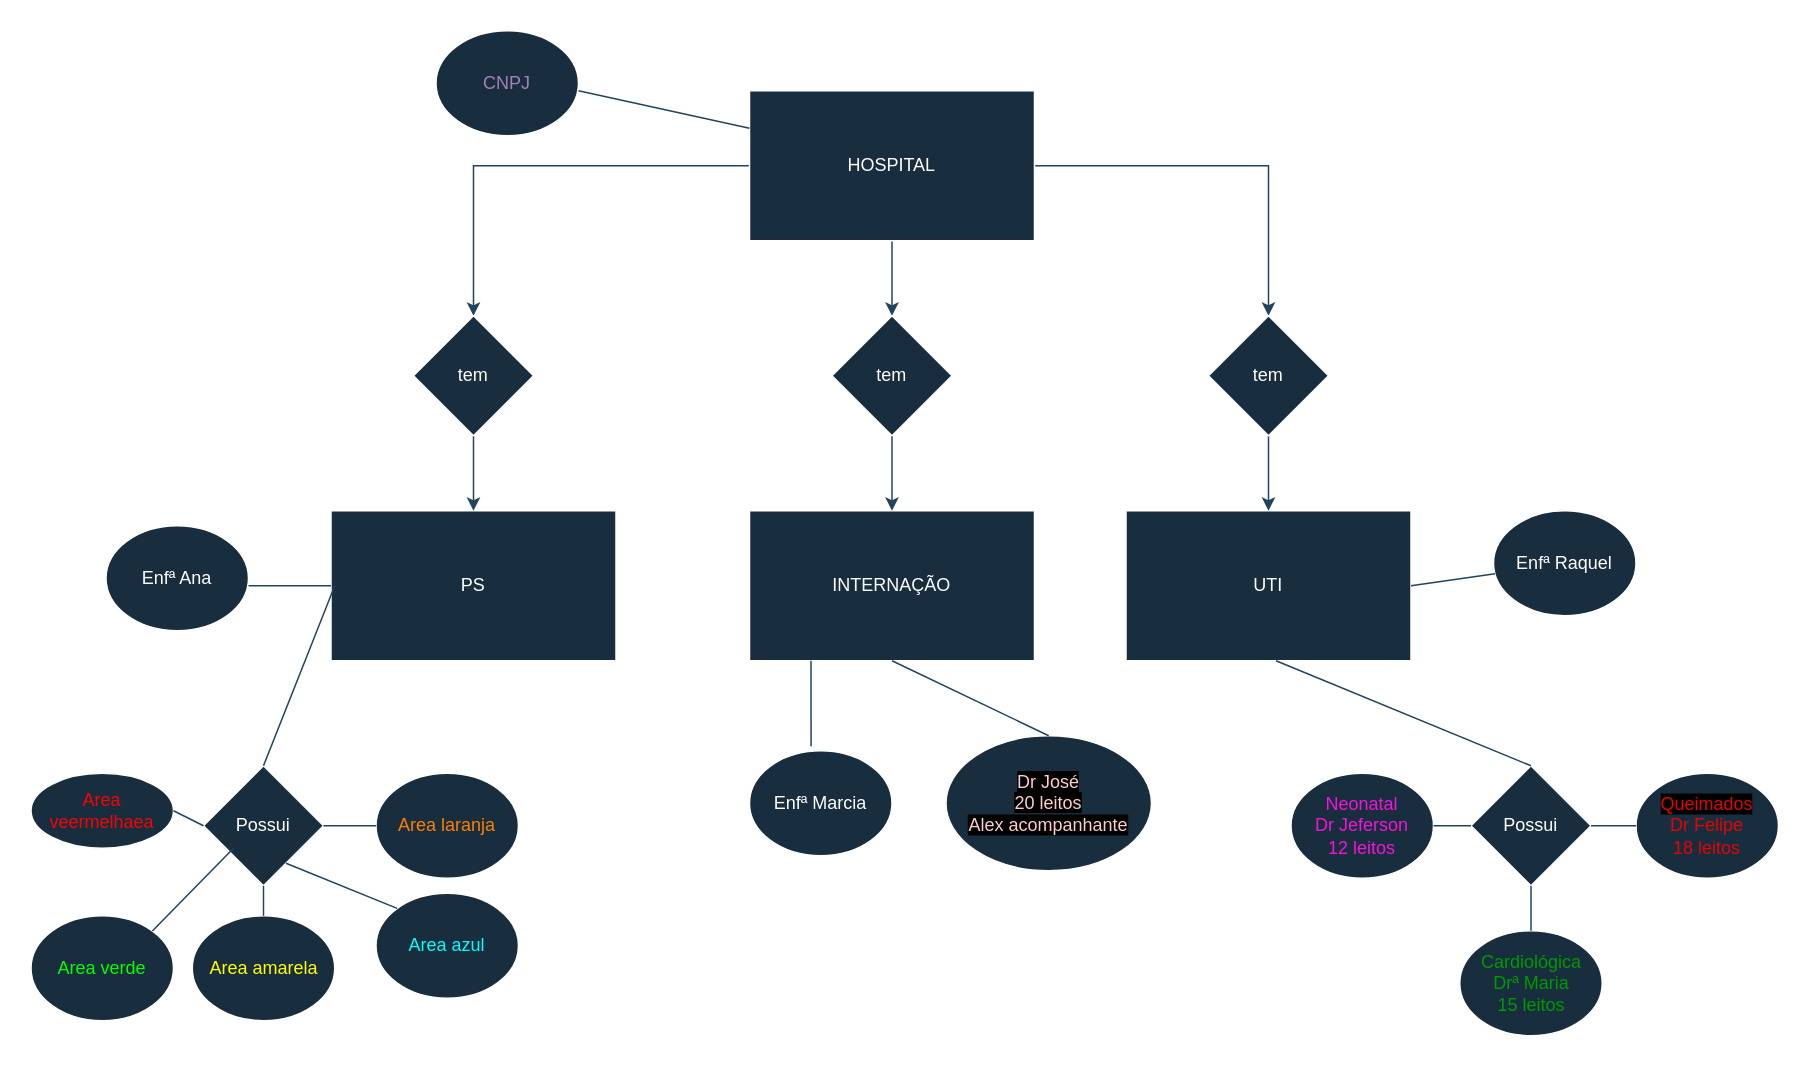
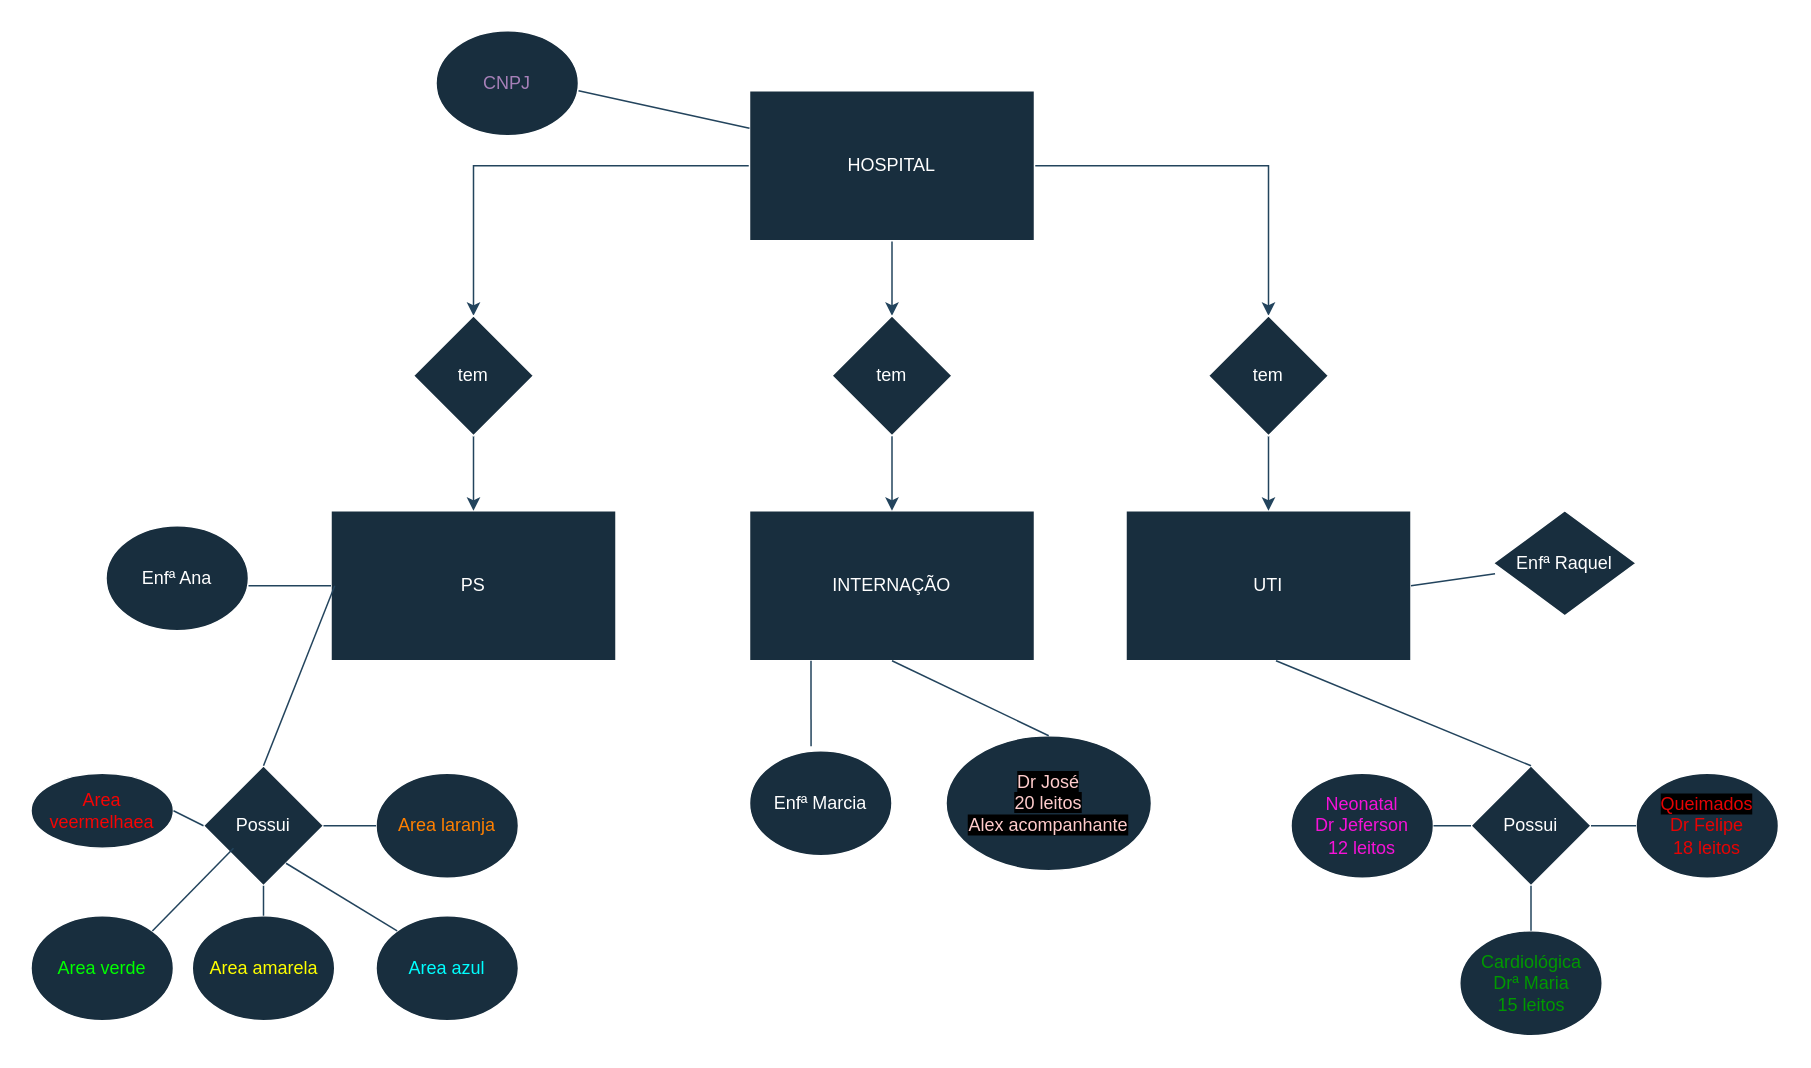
node "Enfª Raquel": shape ellipse -> diamond
node "Area azul": moved (447, 946) -> (447, 968)
